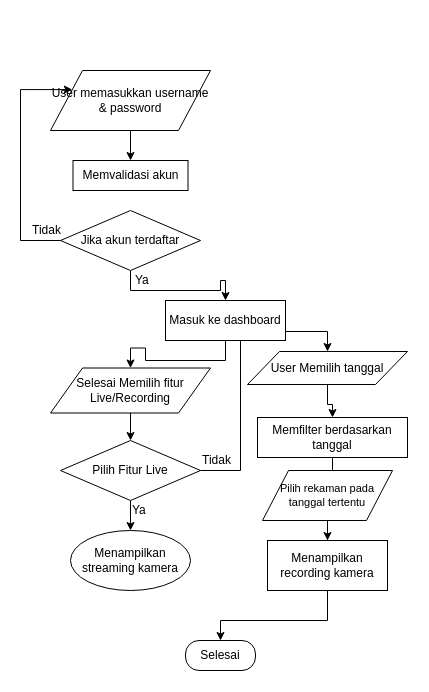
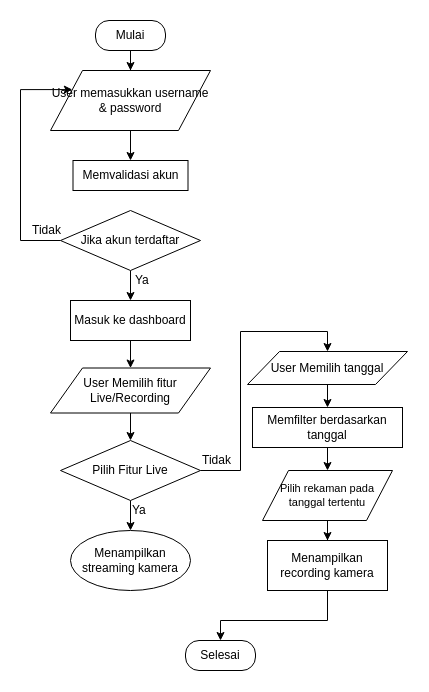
node "Mulai": added
edge "Mulai" -> "User memasukkan username & password": added
node "Masuk ke dashboard": moved (226, 321) -> (131, 321)
node "Selesai Memilih fitur Live/Recording": label "Selesai Memilih fitur Live/Recording" -> "User Memilih fitur Live/Recording"
node "Memfilter berdasarkan tanggal": moved (333, 438) -> (328, 428)
